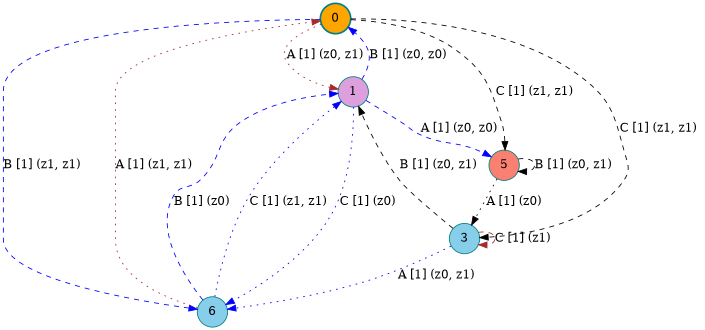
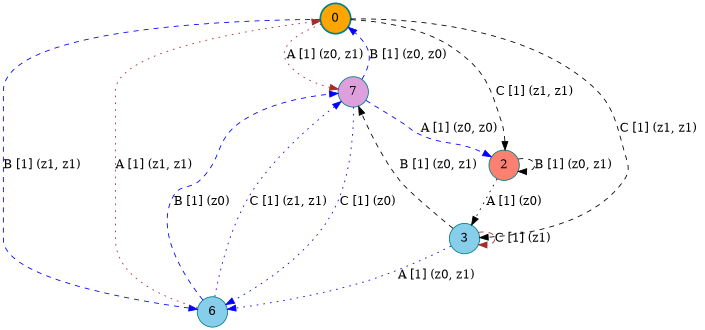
node "1": label "1" -> "7"
node "5": label "5" -> "2"
